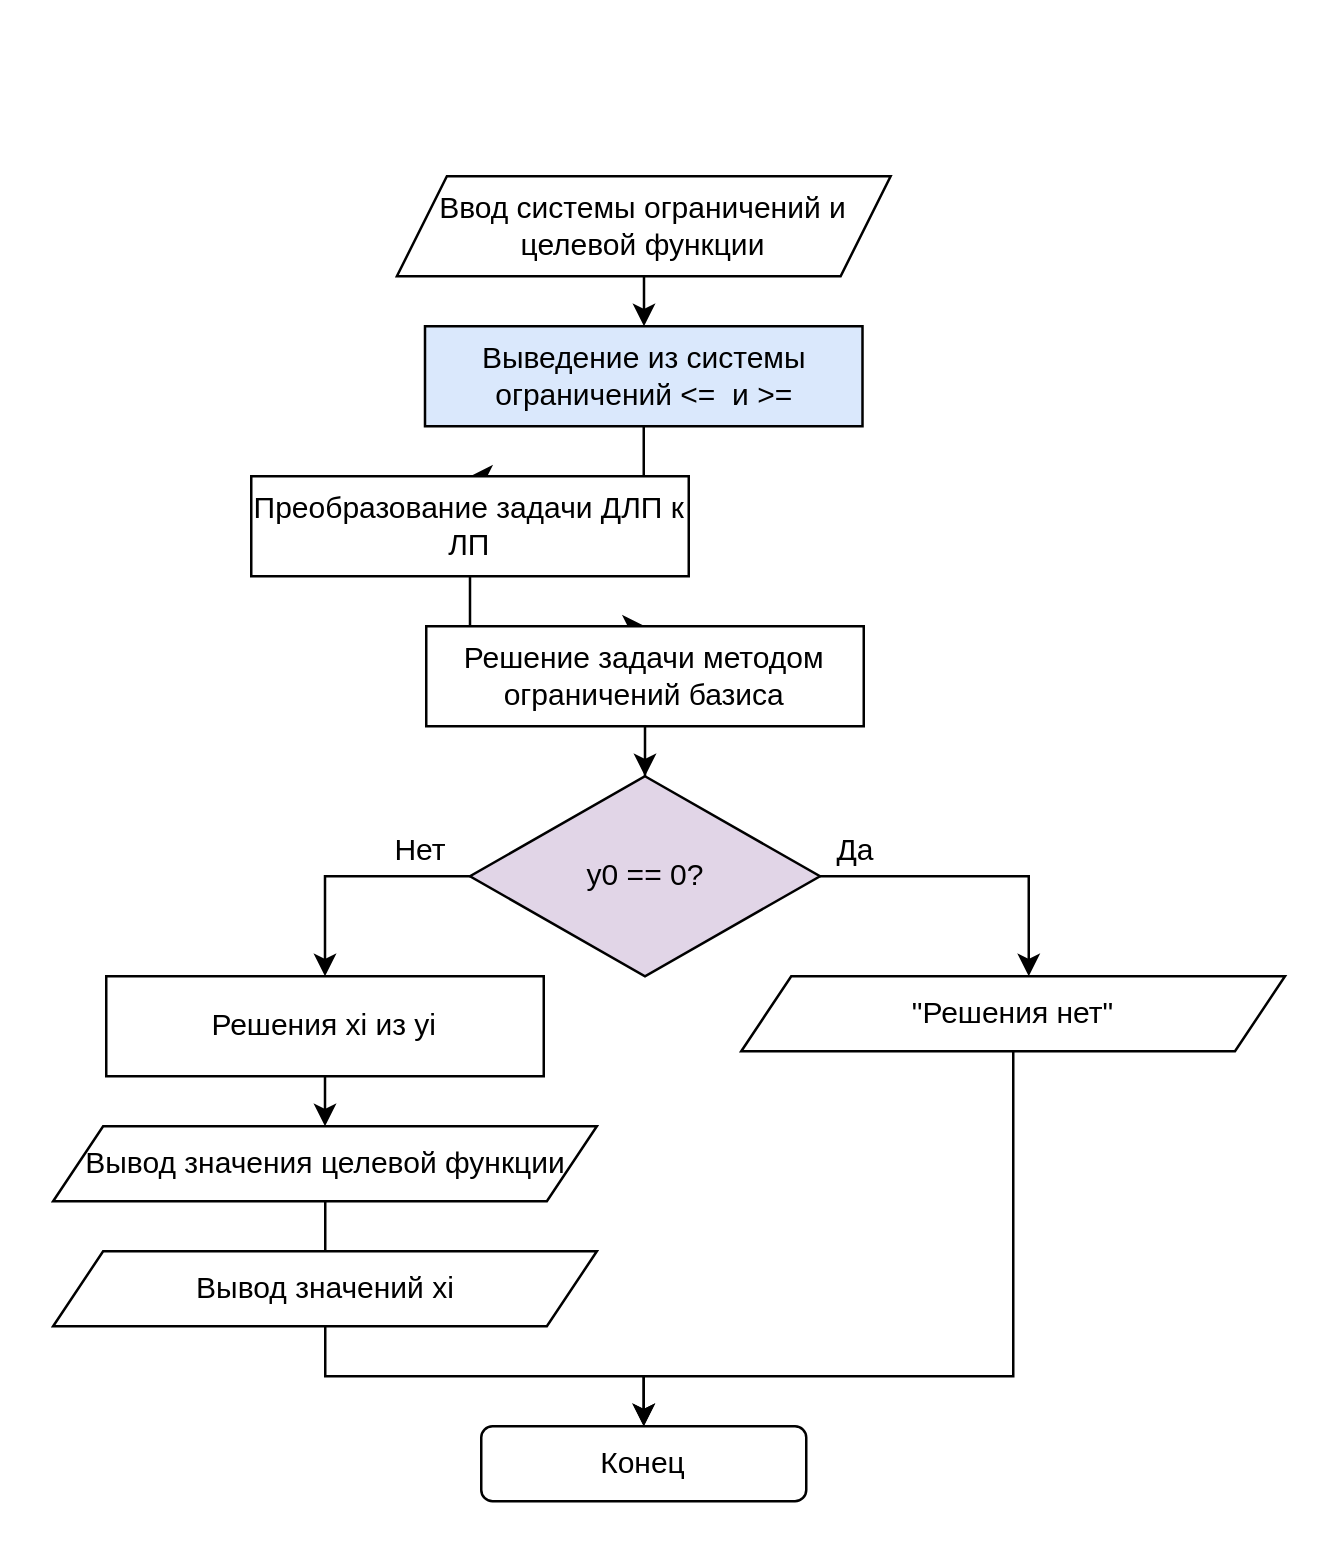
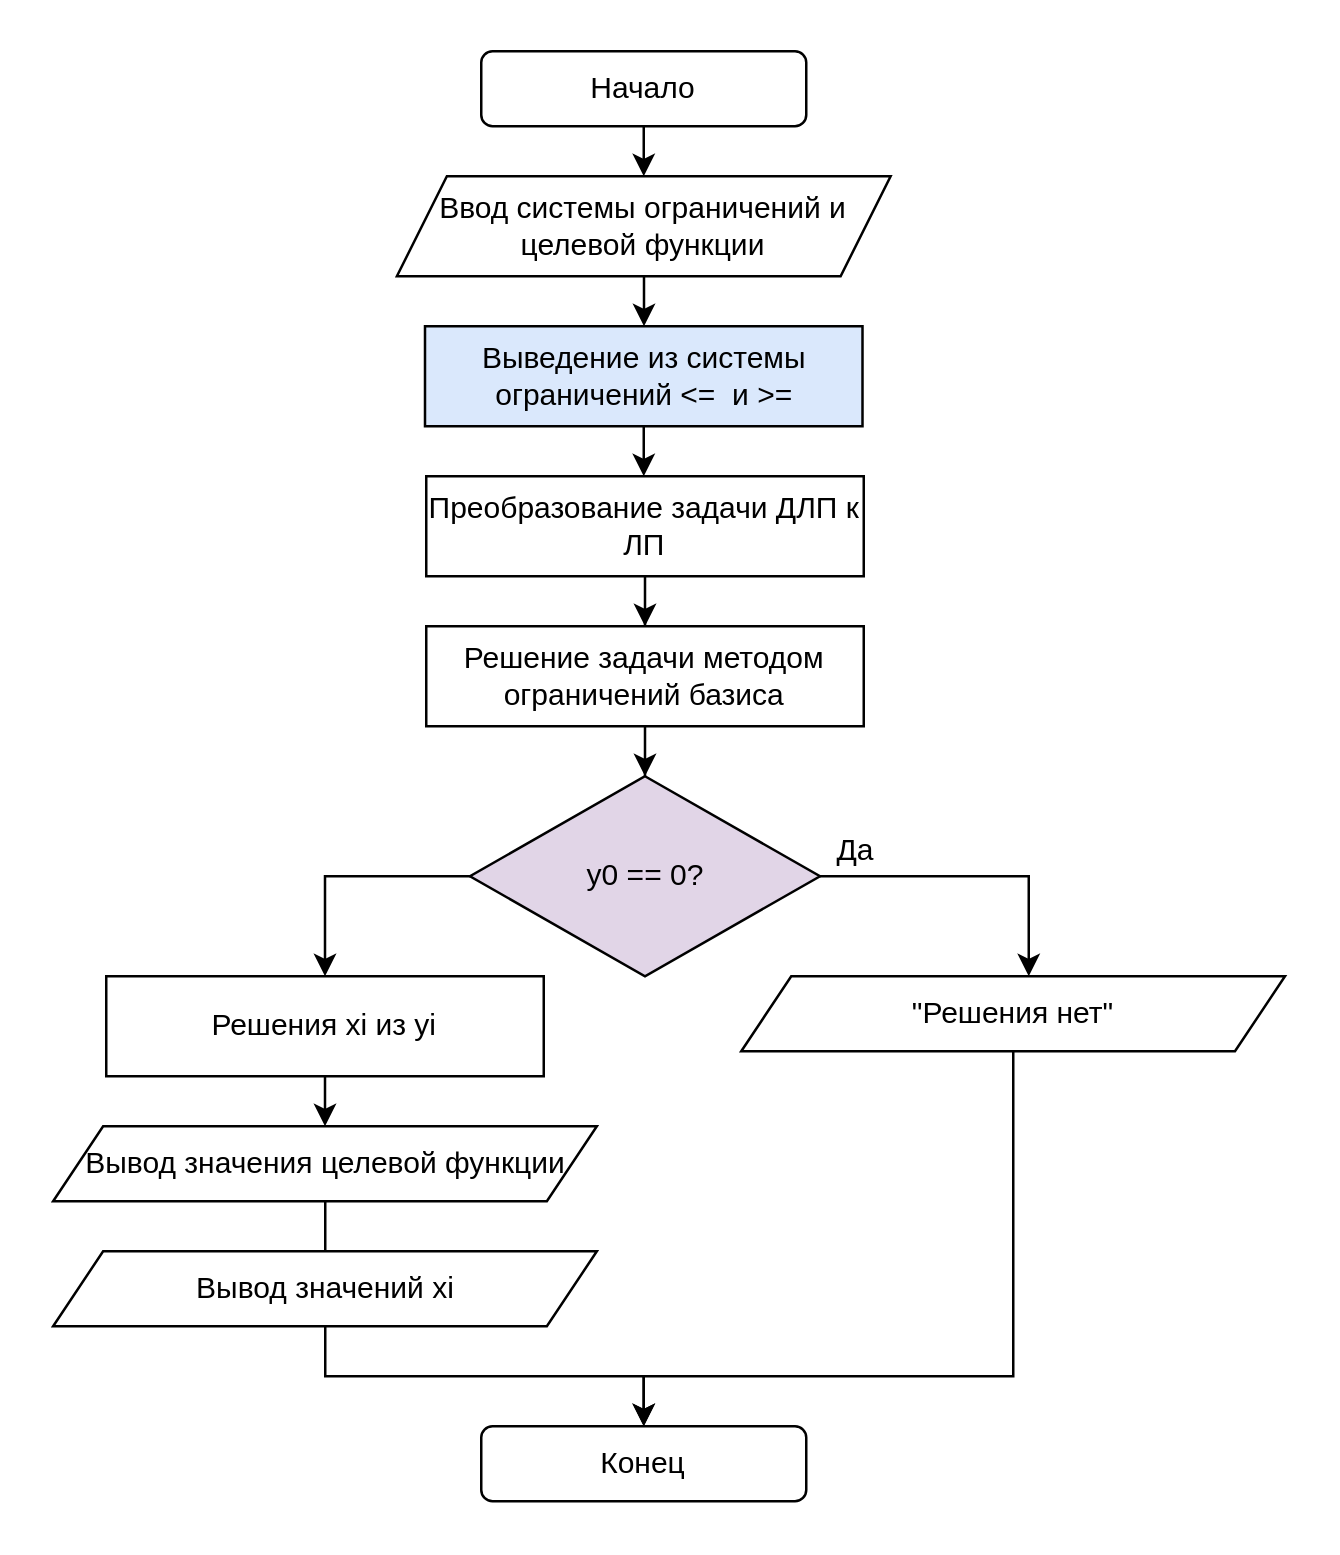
node "Начало": added
edge "Начало" -> "Ввод системы ограничений и целевой функции": added
node "Преобразование задачи ДЛП к ЛП": moved (470, 526) -> (645, 526)
node "Нет": removed
